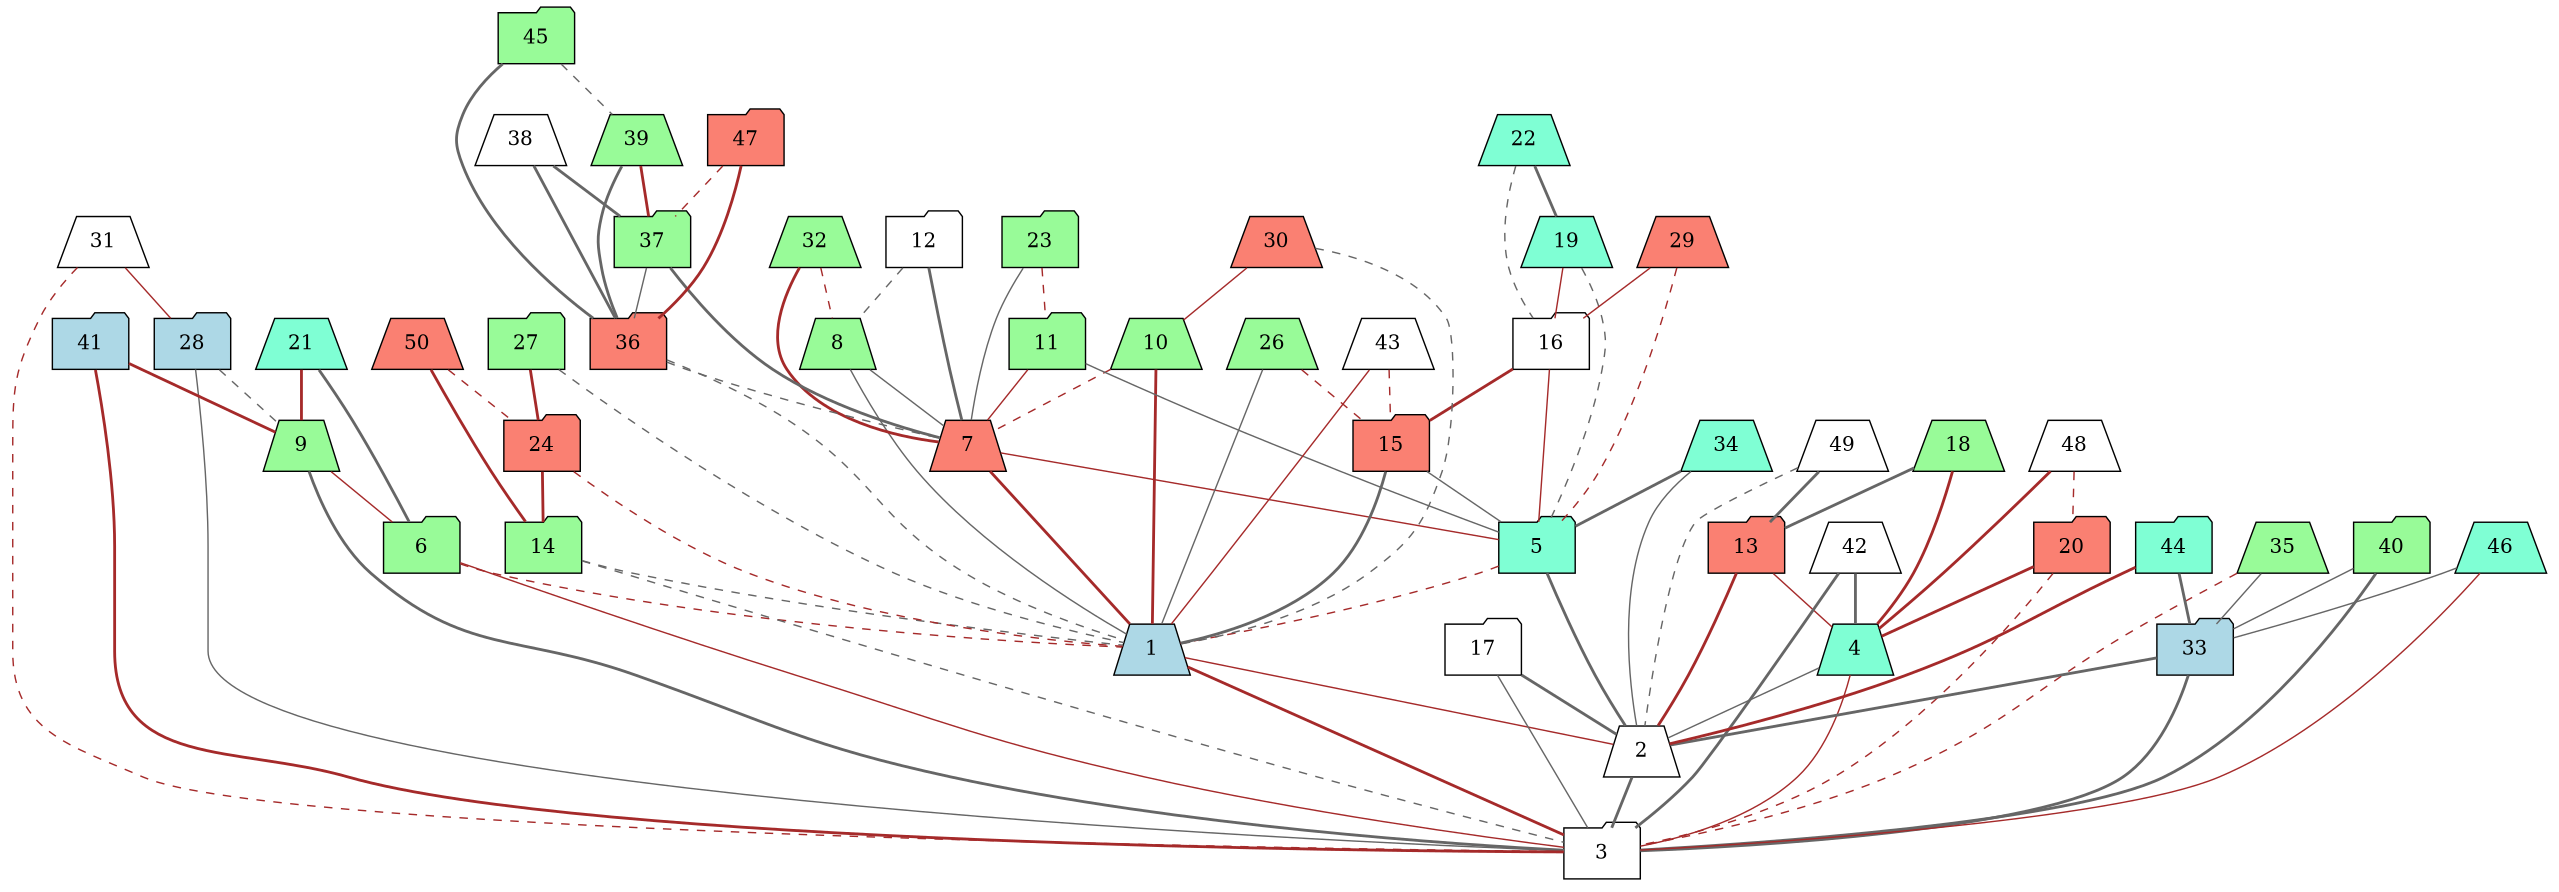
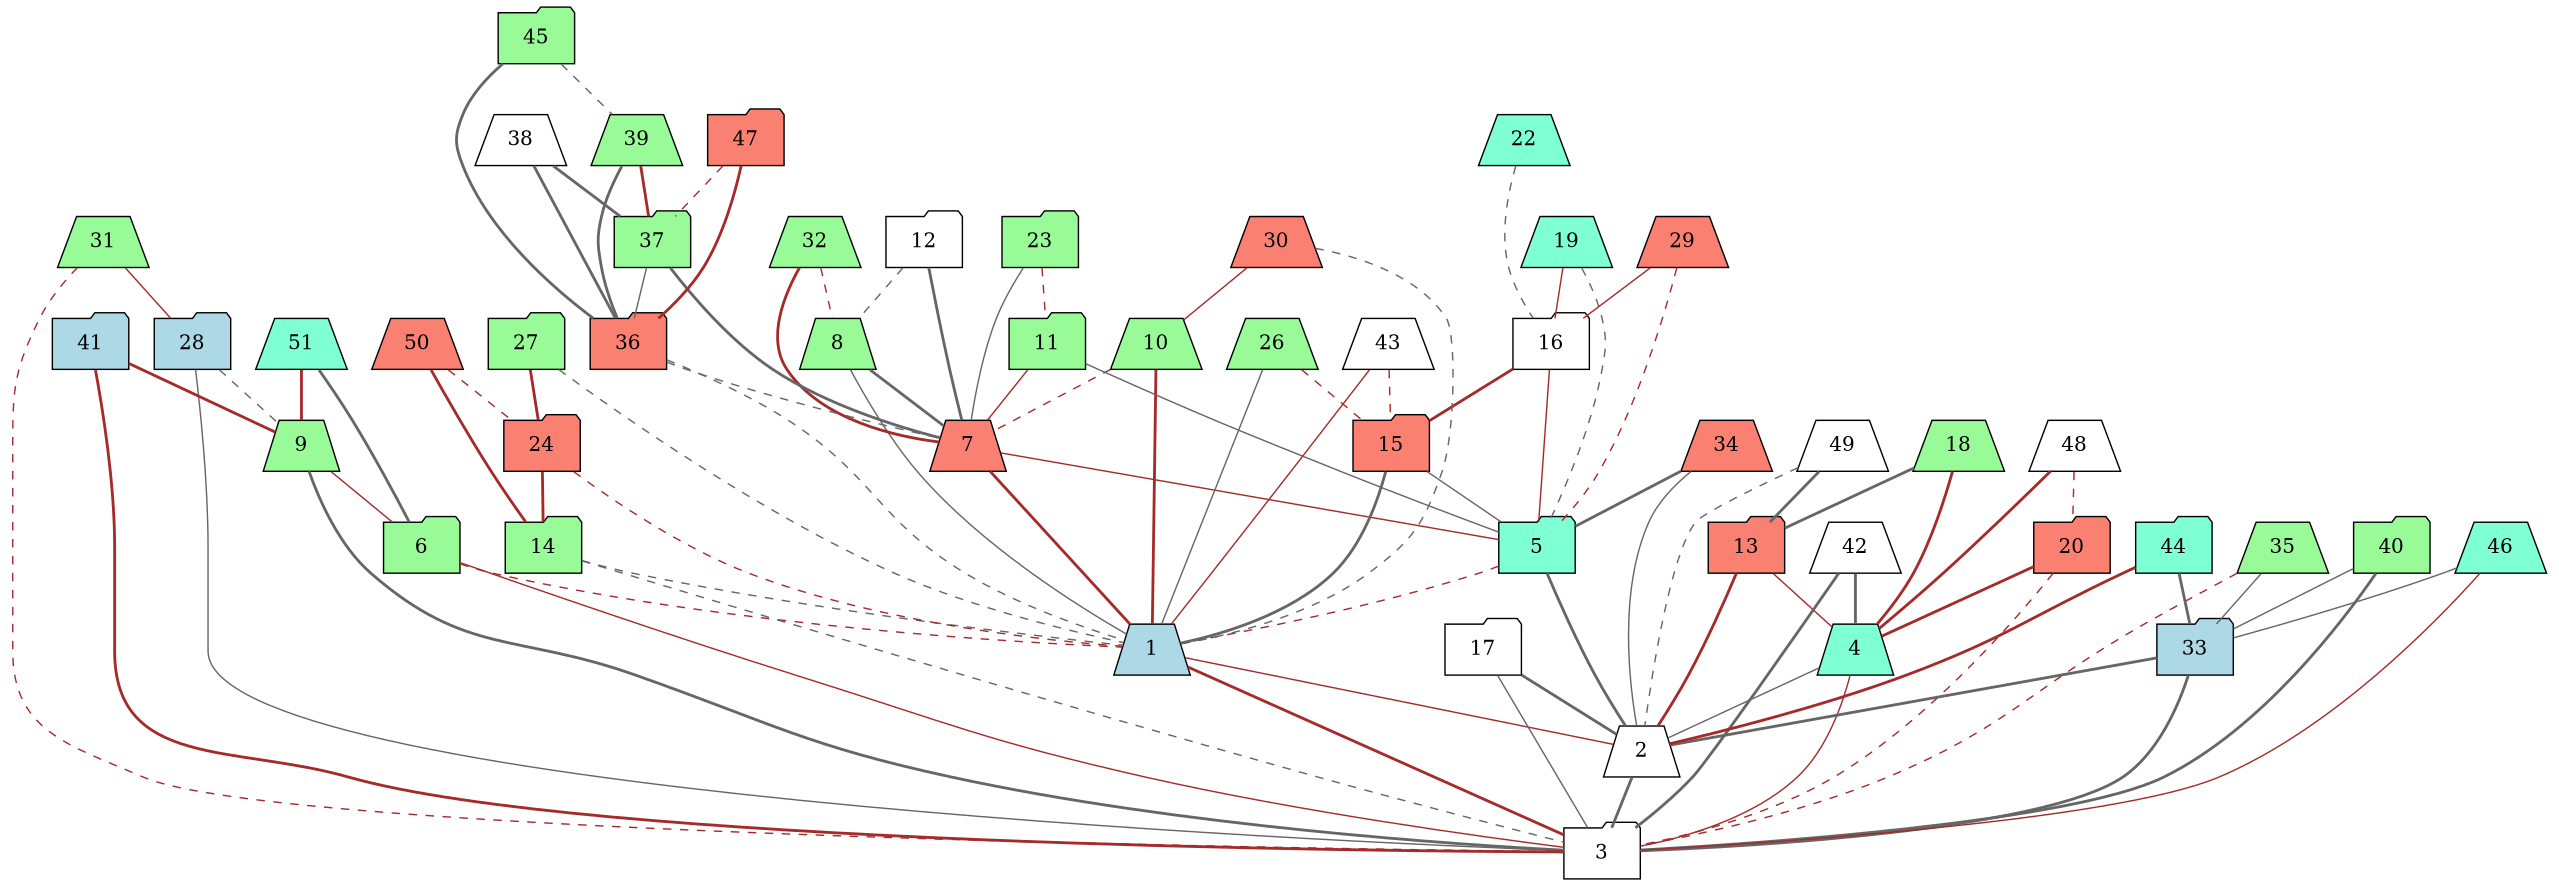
edge "22" -- "19": removed
node "31": fillcolor white -> palegreen
node "21": label "21" -> "51"
edge "8" -- "7": style solid -> bold
node "34": fillcolor aquamarine -> salmon
